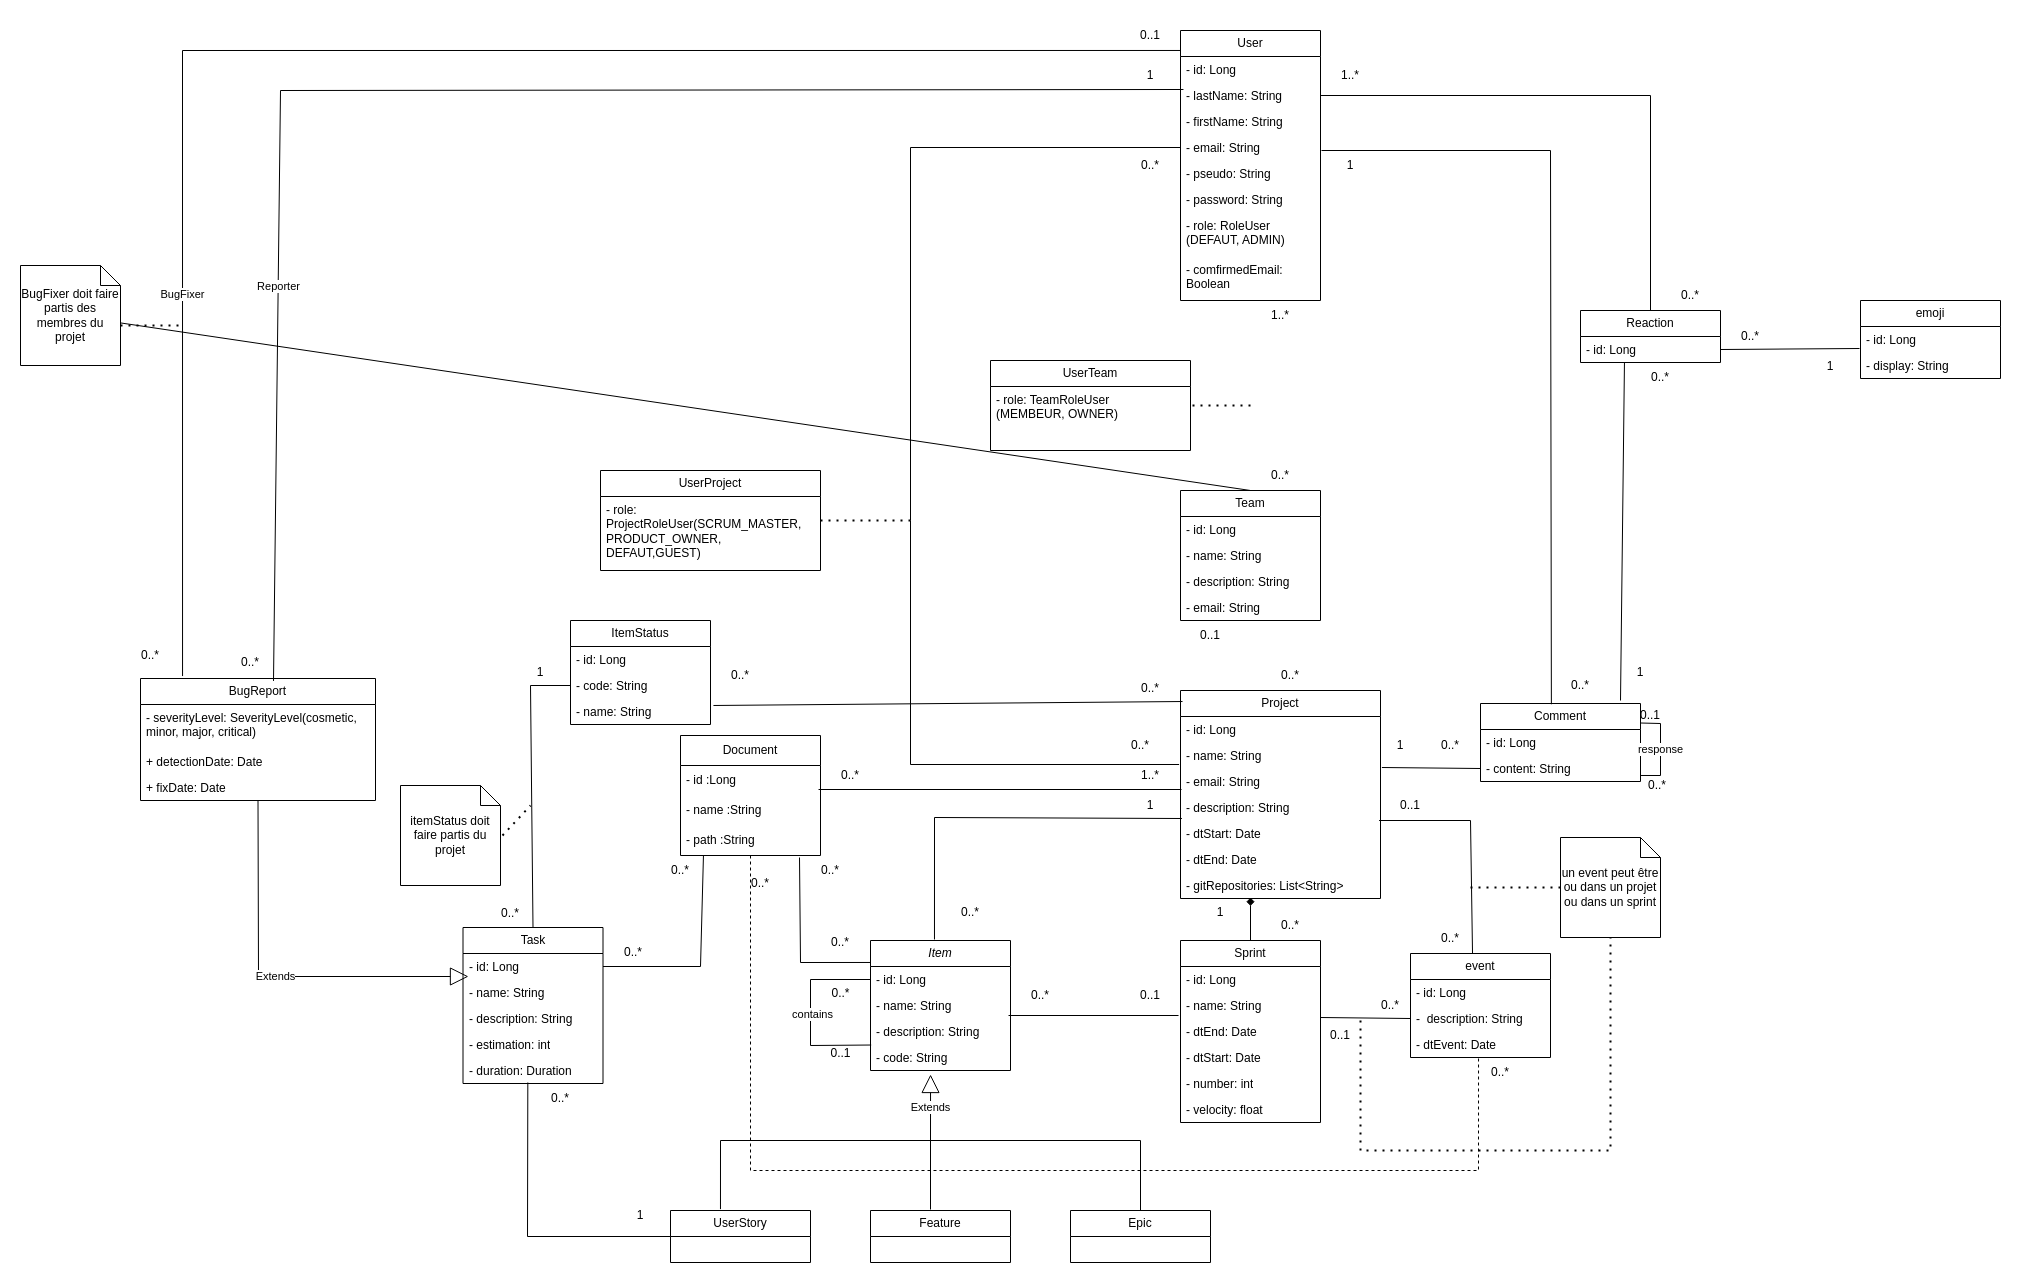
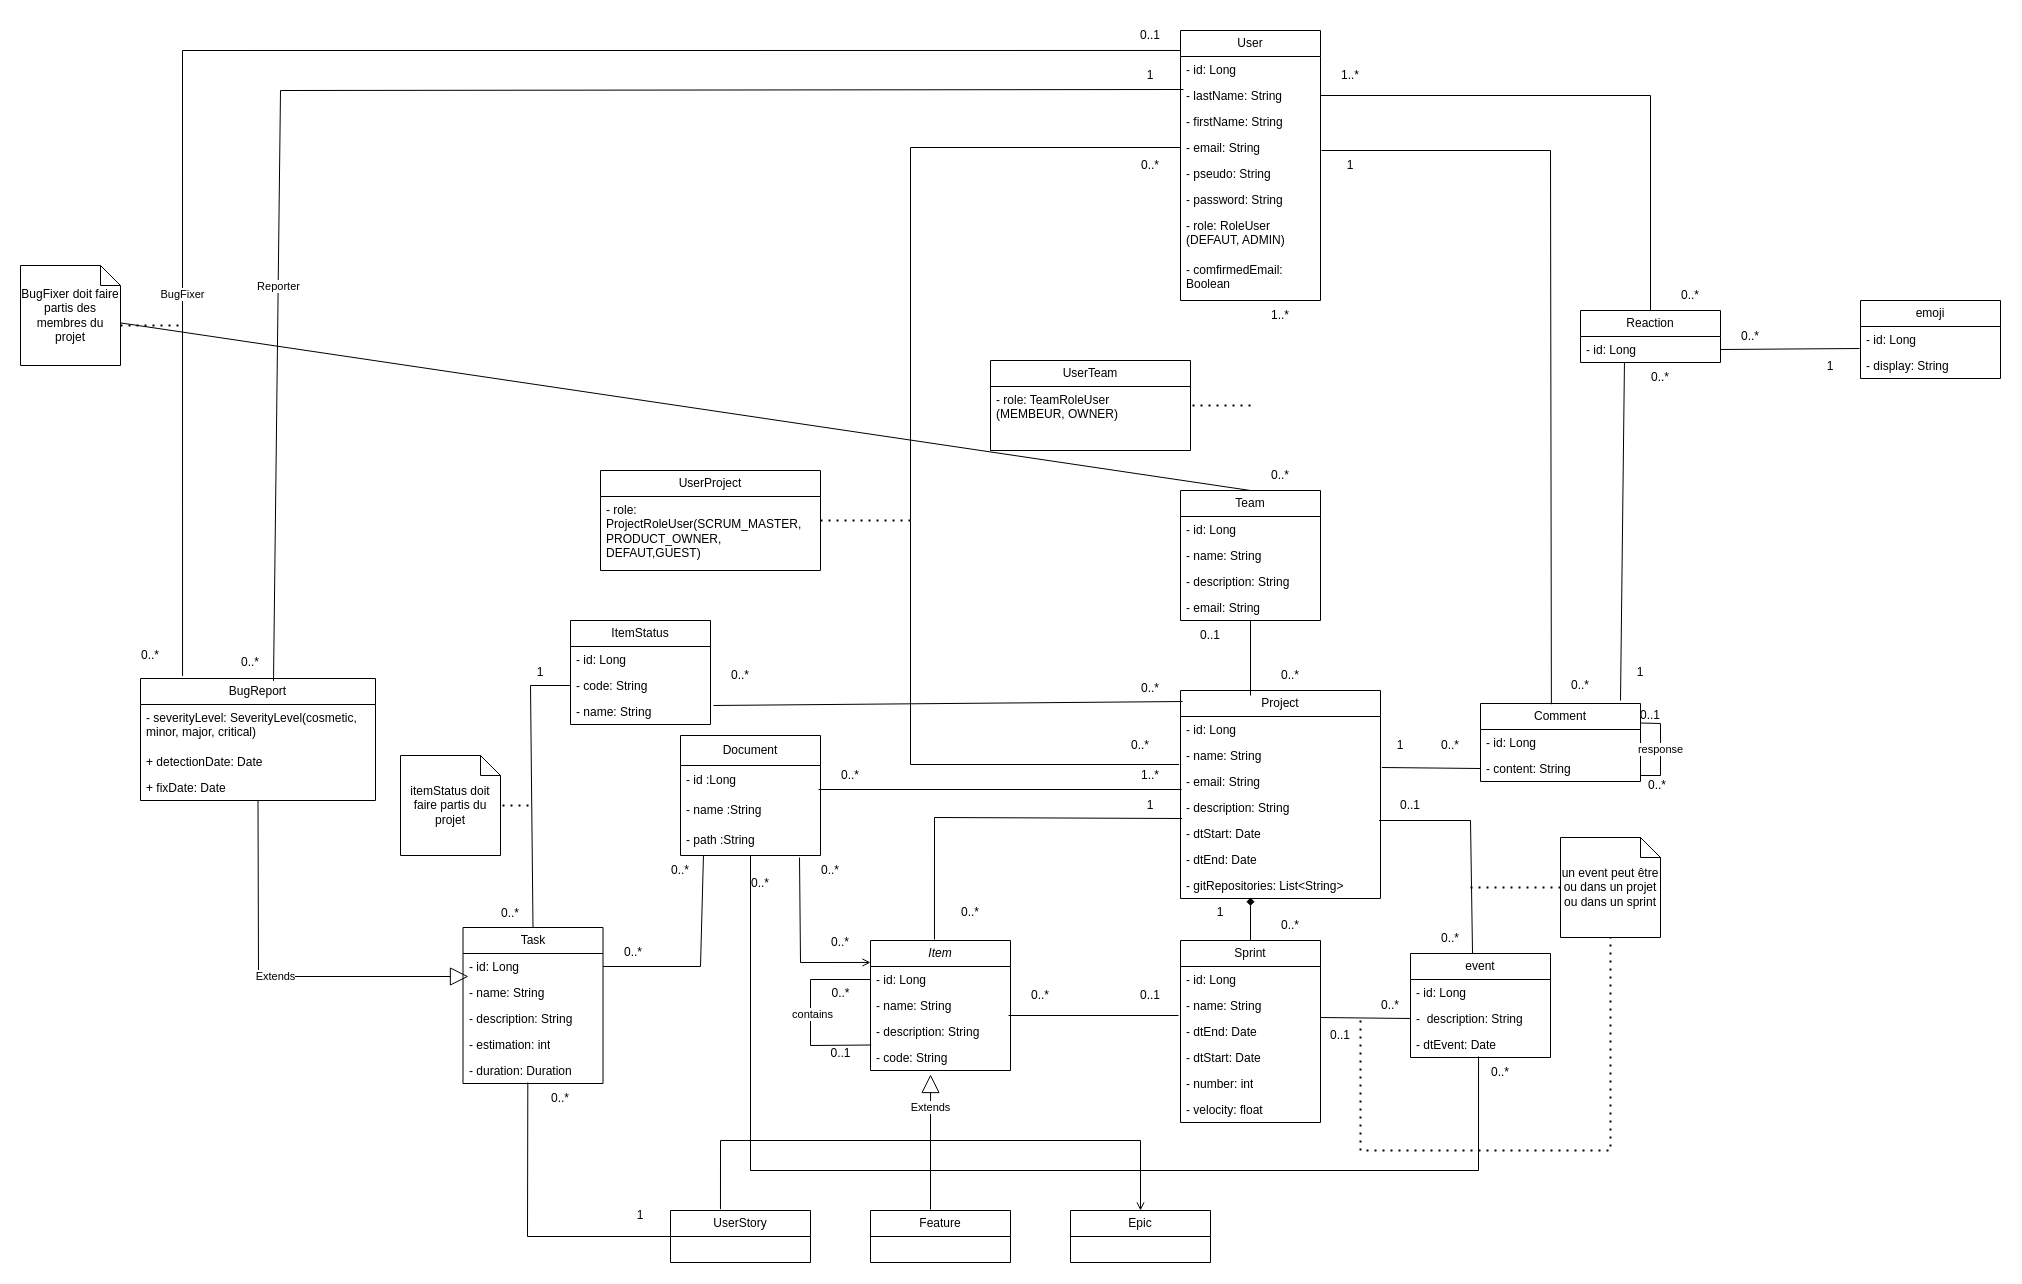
edge "Team" -- "Project": added
node "itemStatus doit faire partis du projet": moved (451, 836) -> (451, 806)
edge "- path :String" -- "Item": arrowhead none -> open
edge "Document" -- "- dtEvent: Date": style dashed -> solid
edge "UserStory" -- "Epic": arrowhead none -> open
